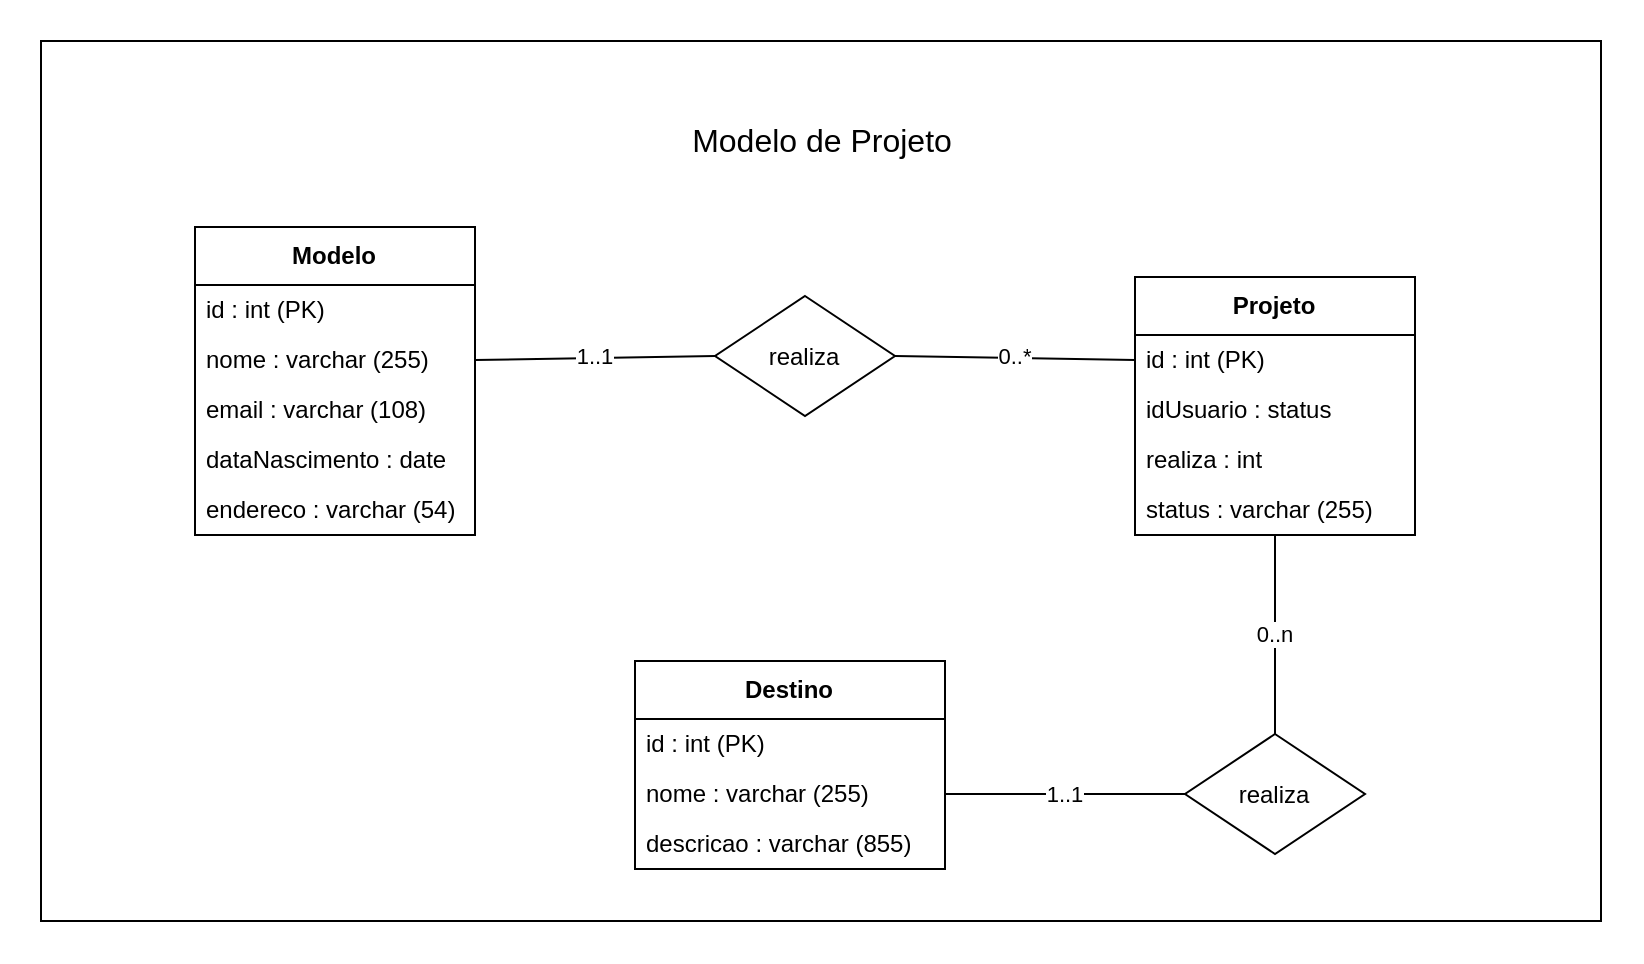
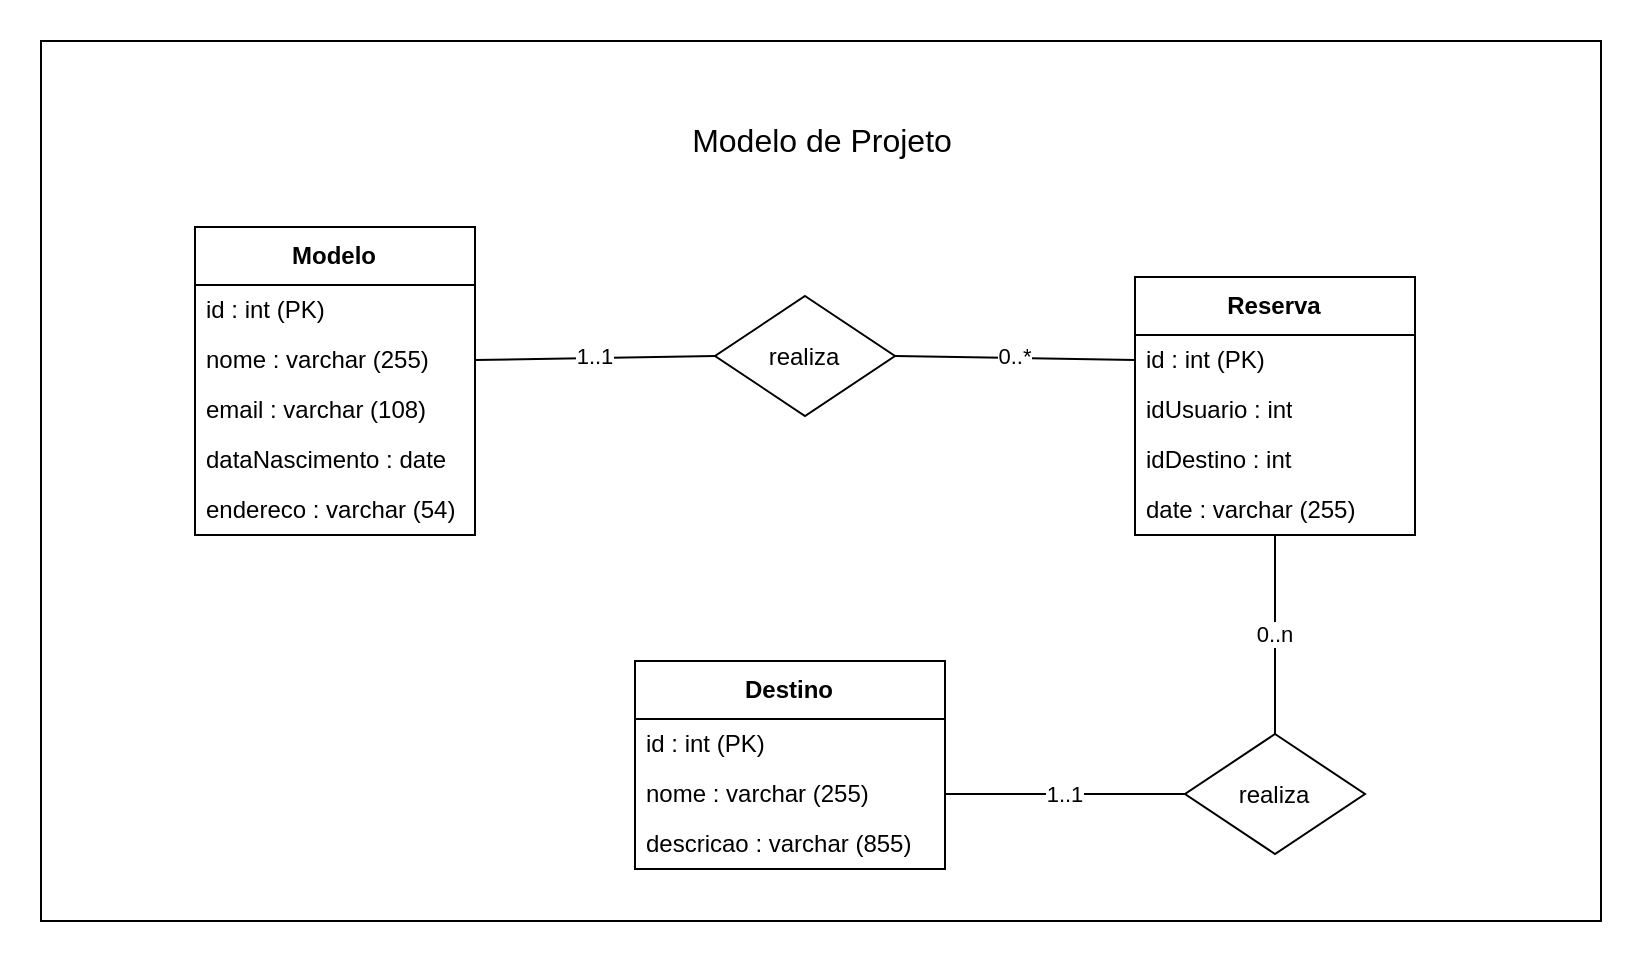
node "Projeto": label "Projeto" -> "Reserva"
node "idUsuario : status": label "idUsuario : status" -> "idUsuario : int"
node "realiza : int": label "realiza : int" -> "idDestino : int"
node "status : varchar (255)": label "status : varchar (255)" -> "date : varchar (255)"
